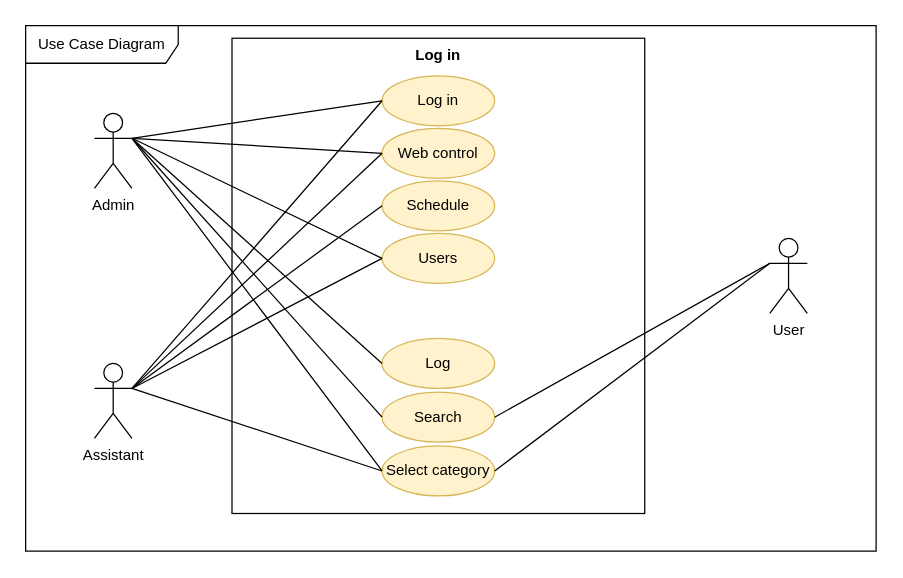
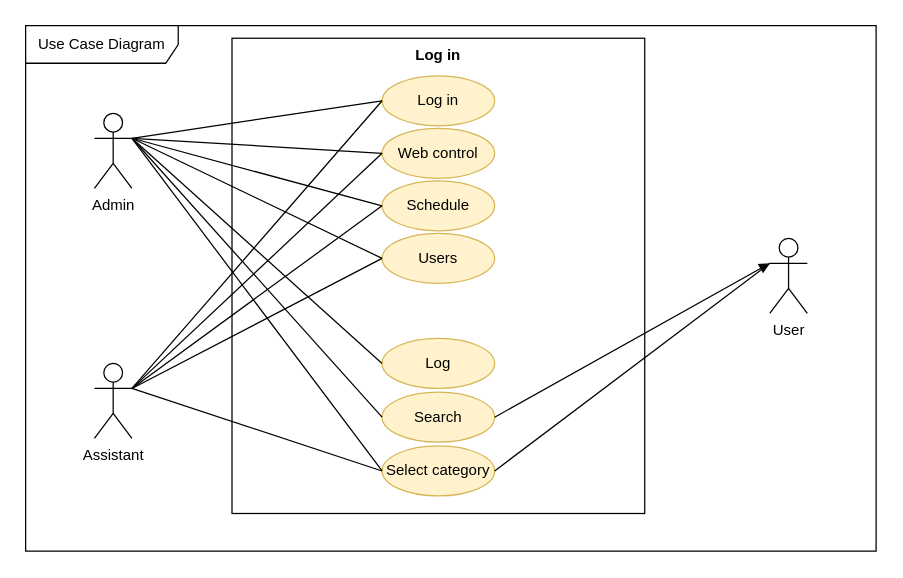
edge "Admin" -- "Schedule": added
edge "User" -- "Search": arrowhead none -> block
